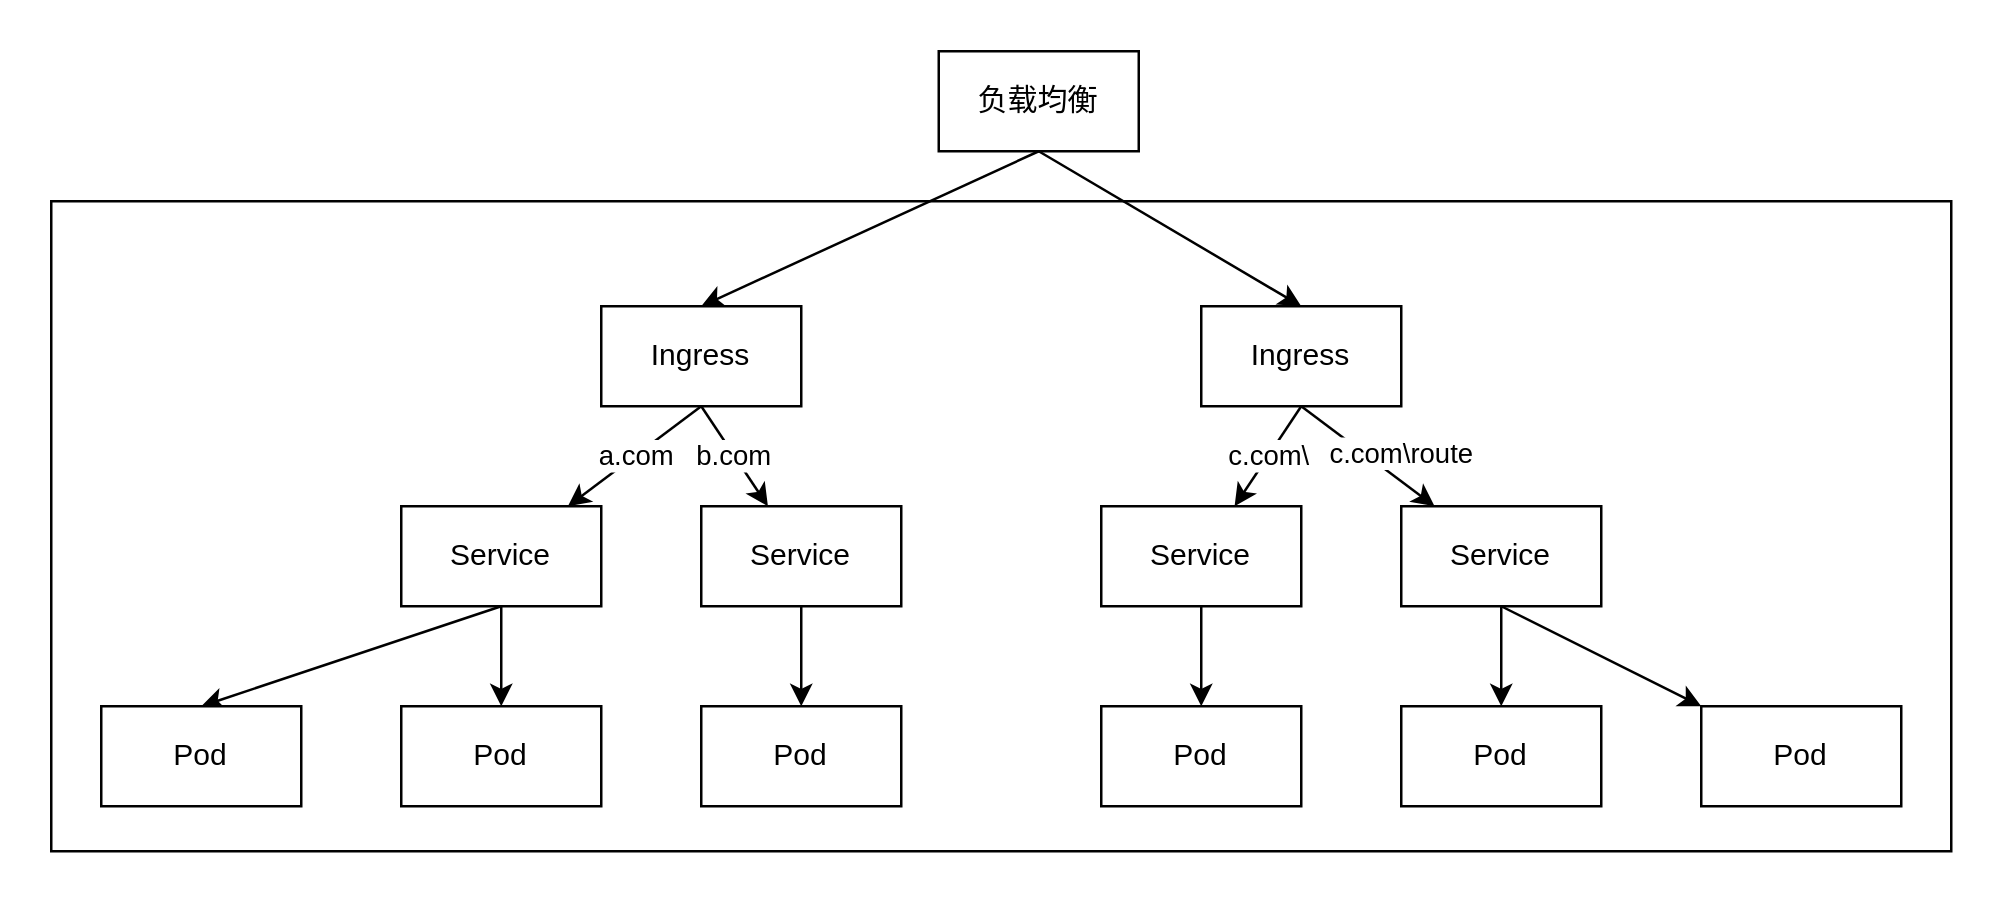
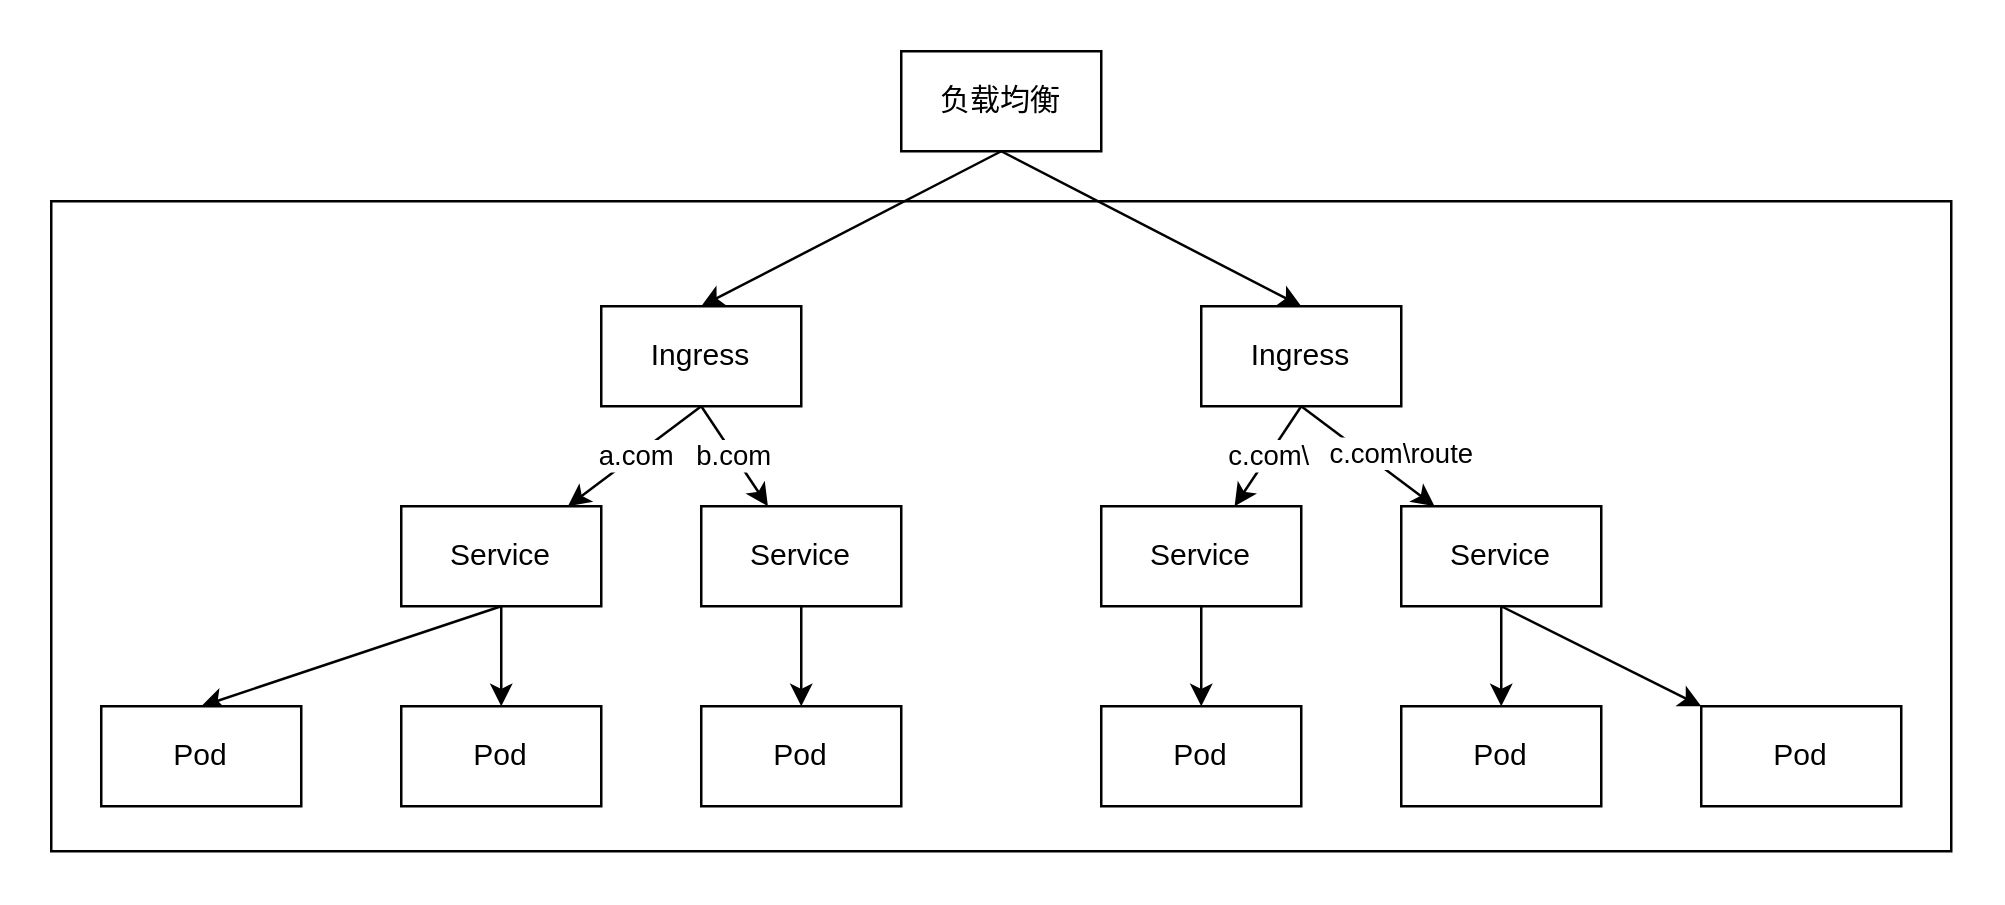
node "负载均衡": moved (1039, 101) -> (1001, 101)
